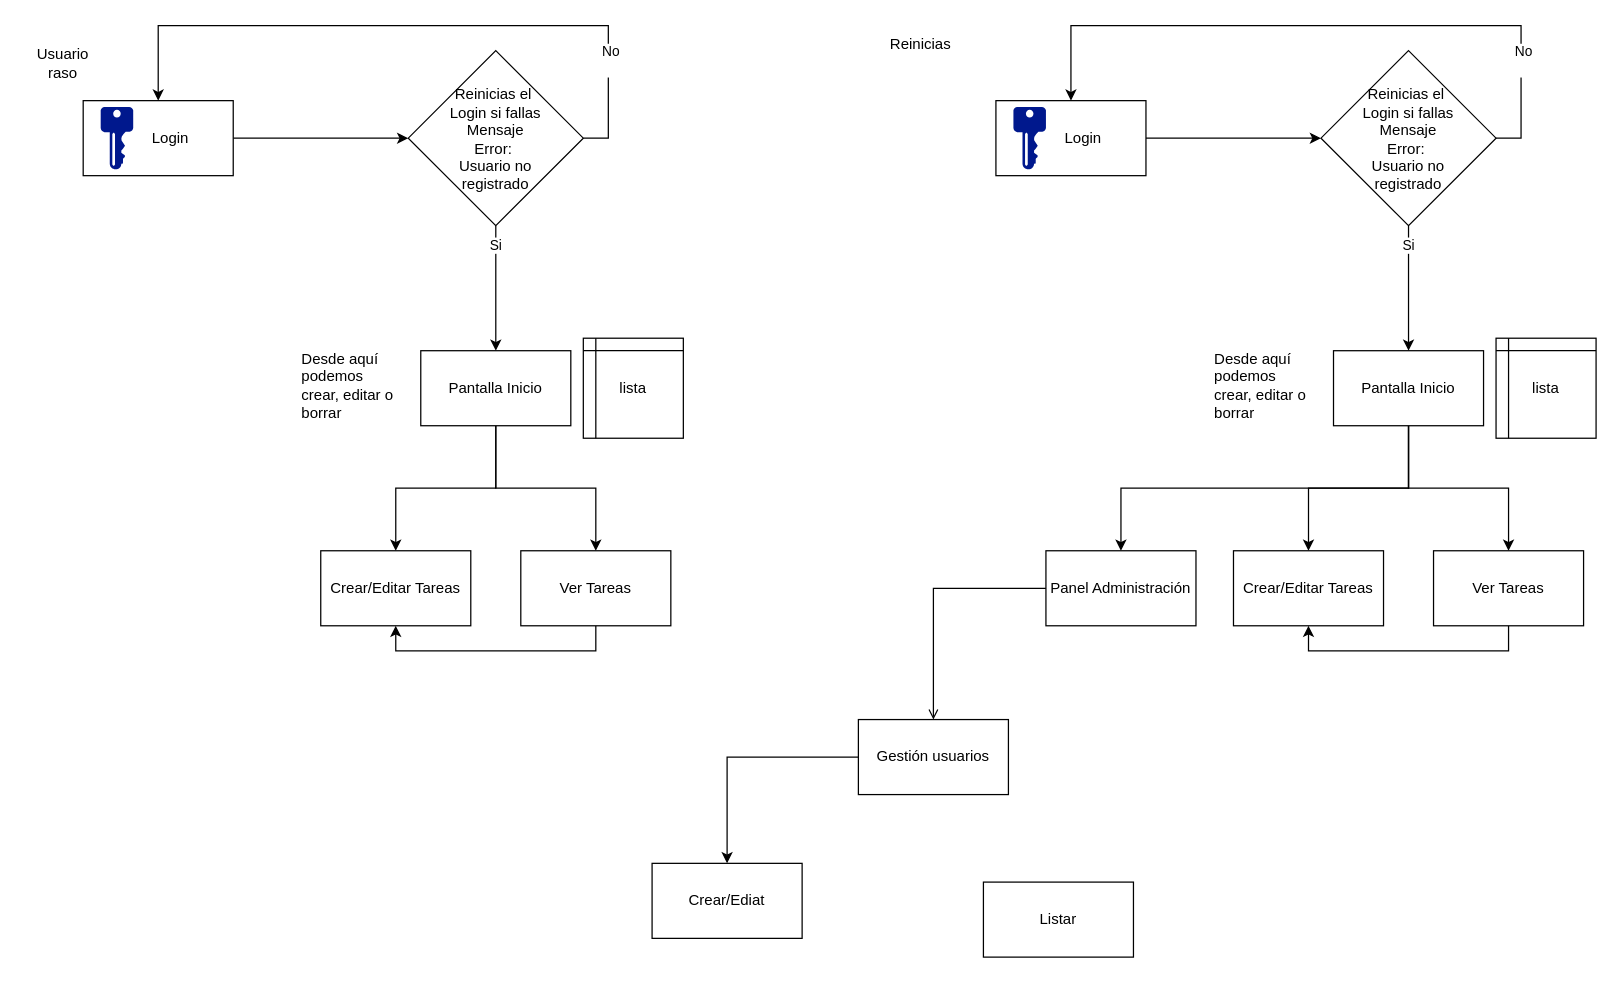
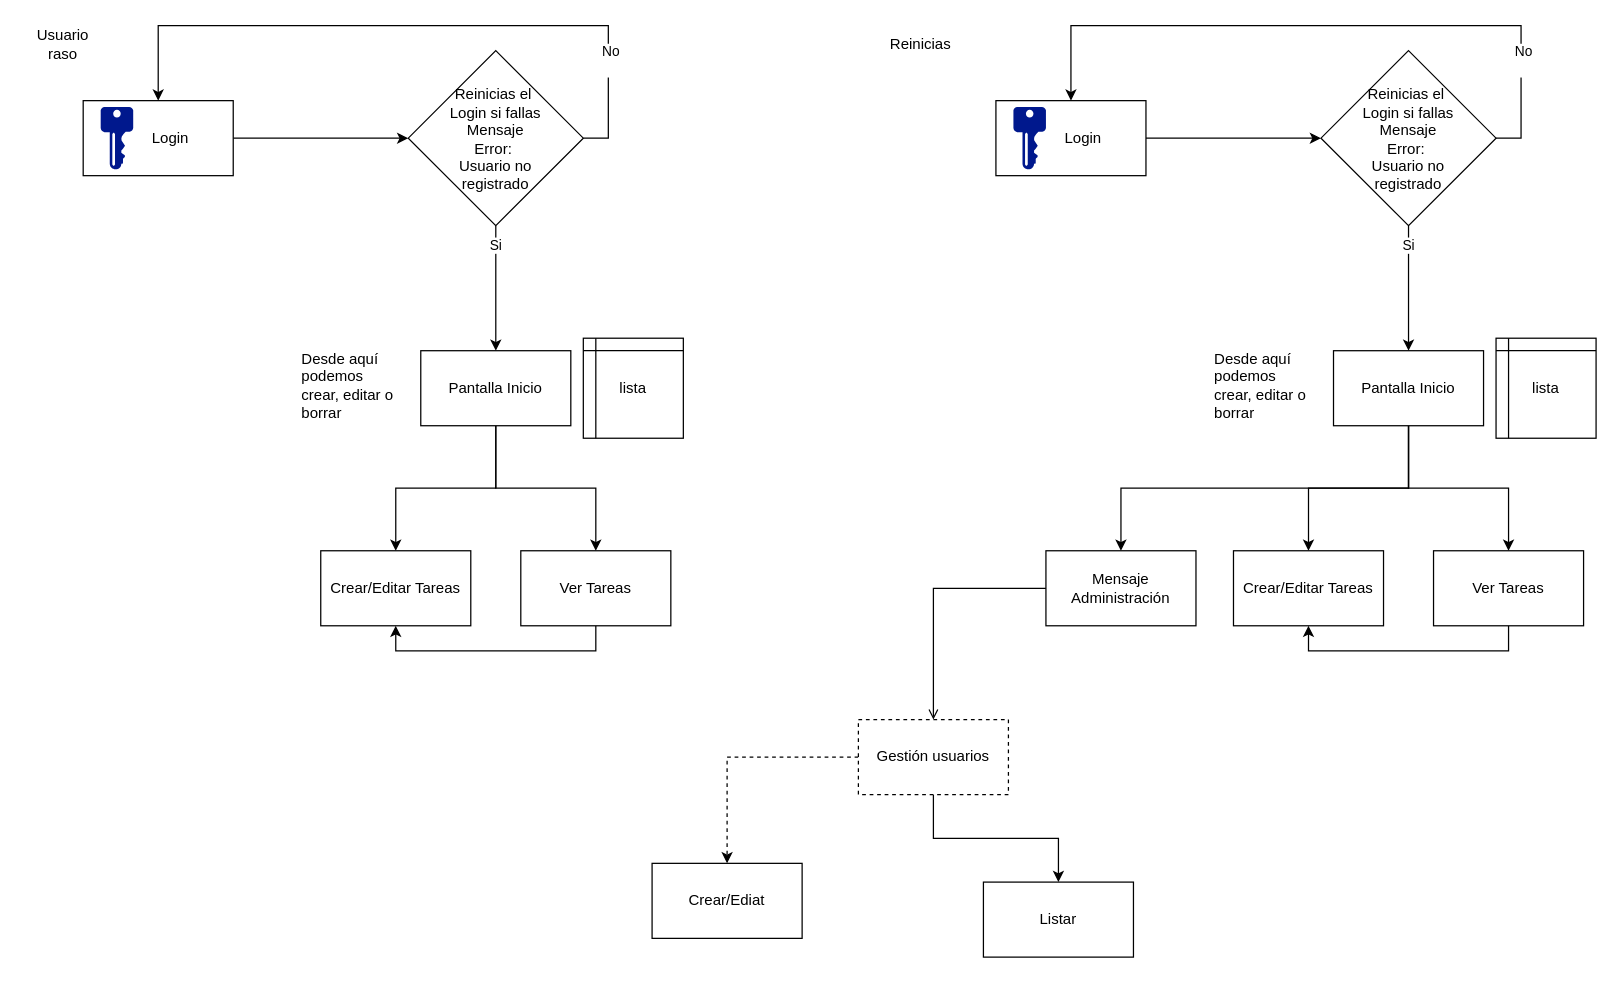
node "Usuario raso": moved (63, 63) -> (63, 44)
node "Panel Administración": label "Panel Administración" -> "Mensaje Administración"
edge "Gestión usuarios" -> "Crear/Ediat": style solid -> dashed
node "Gestión usuarios": style solid -> dashed
edge "Gestión usuarios" -> "Listar": added
